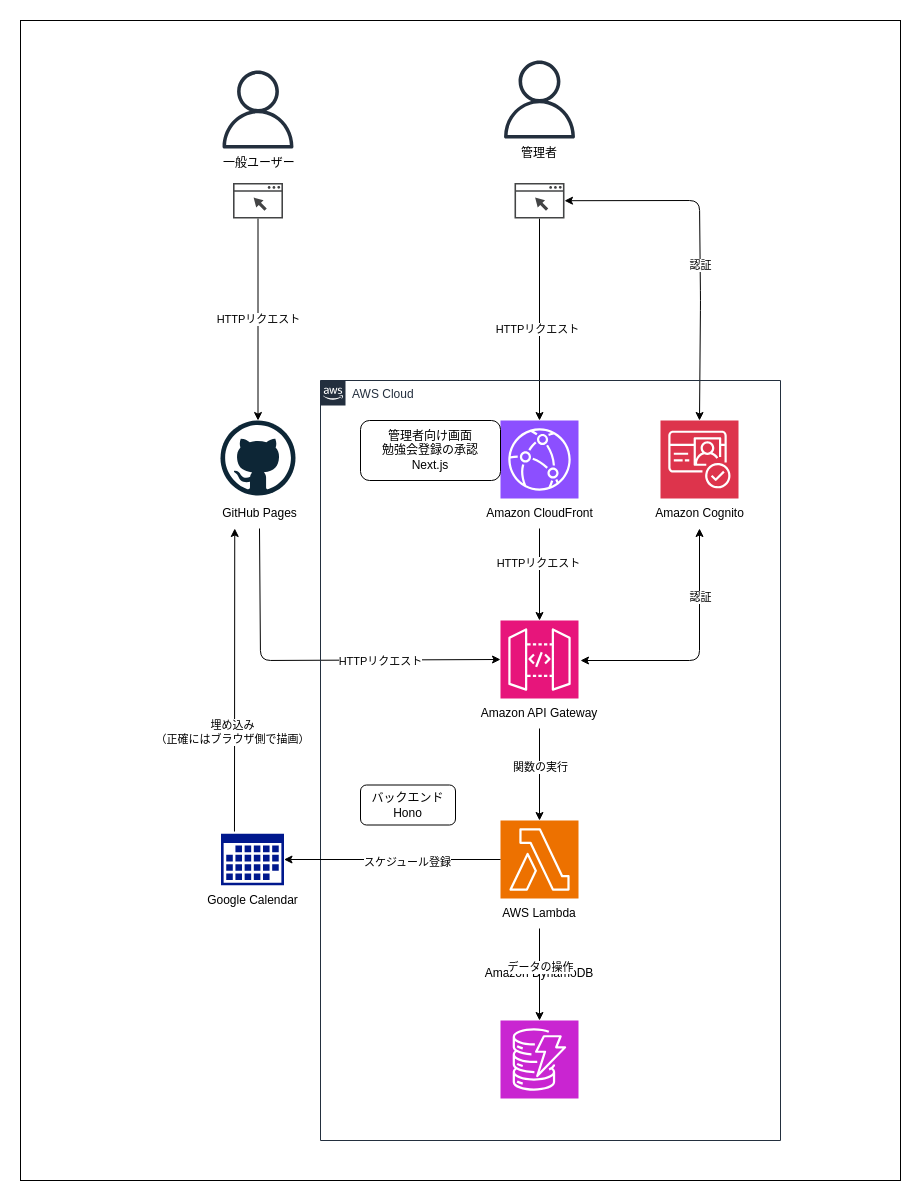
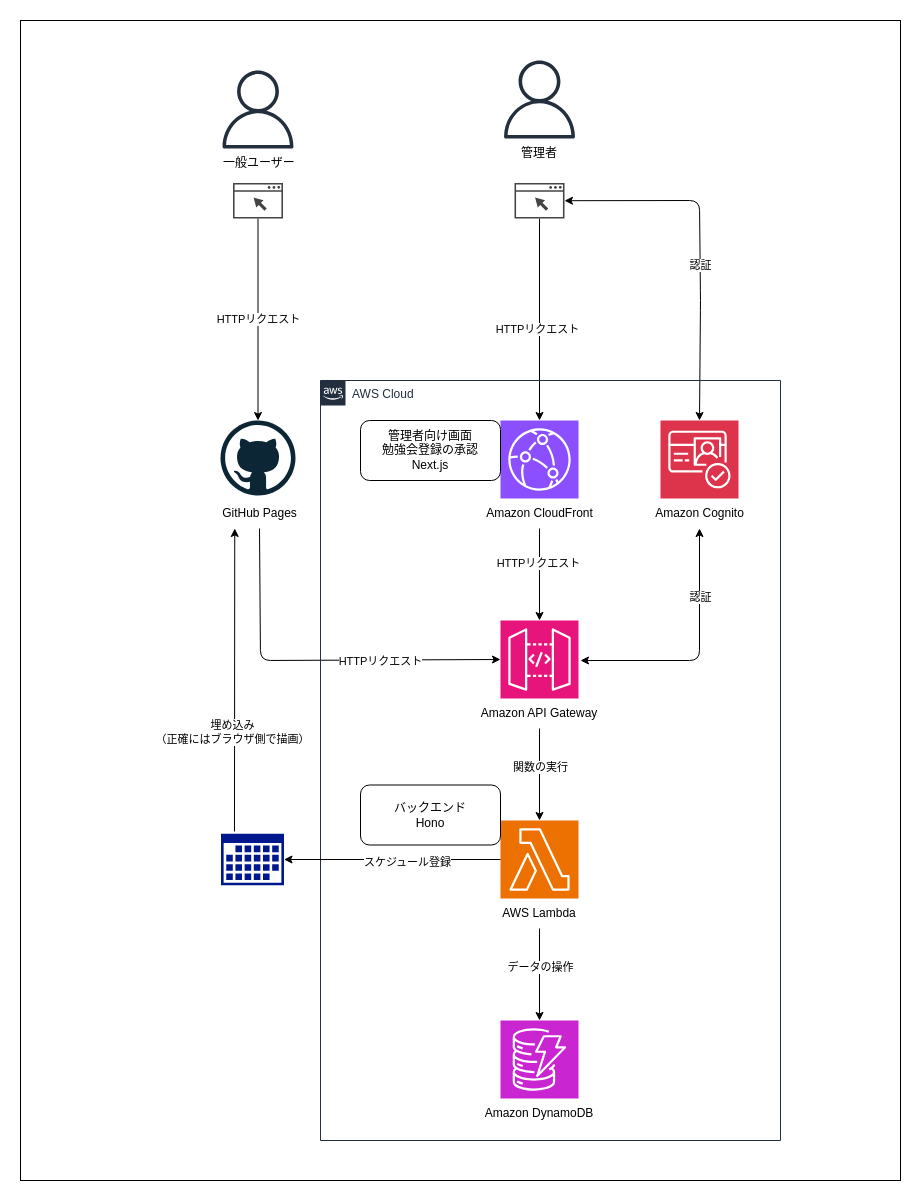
node "バックエンド Hono": size 95x40 -> 140x60
node "Google Calendar": removed
node "Amazon DynamoDB": moved (540, 974) -> (540, 1114)
